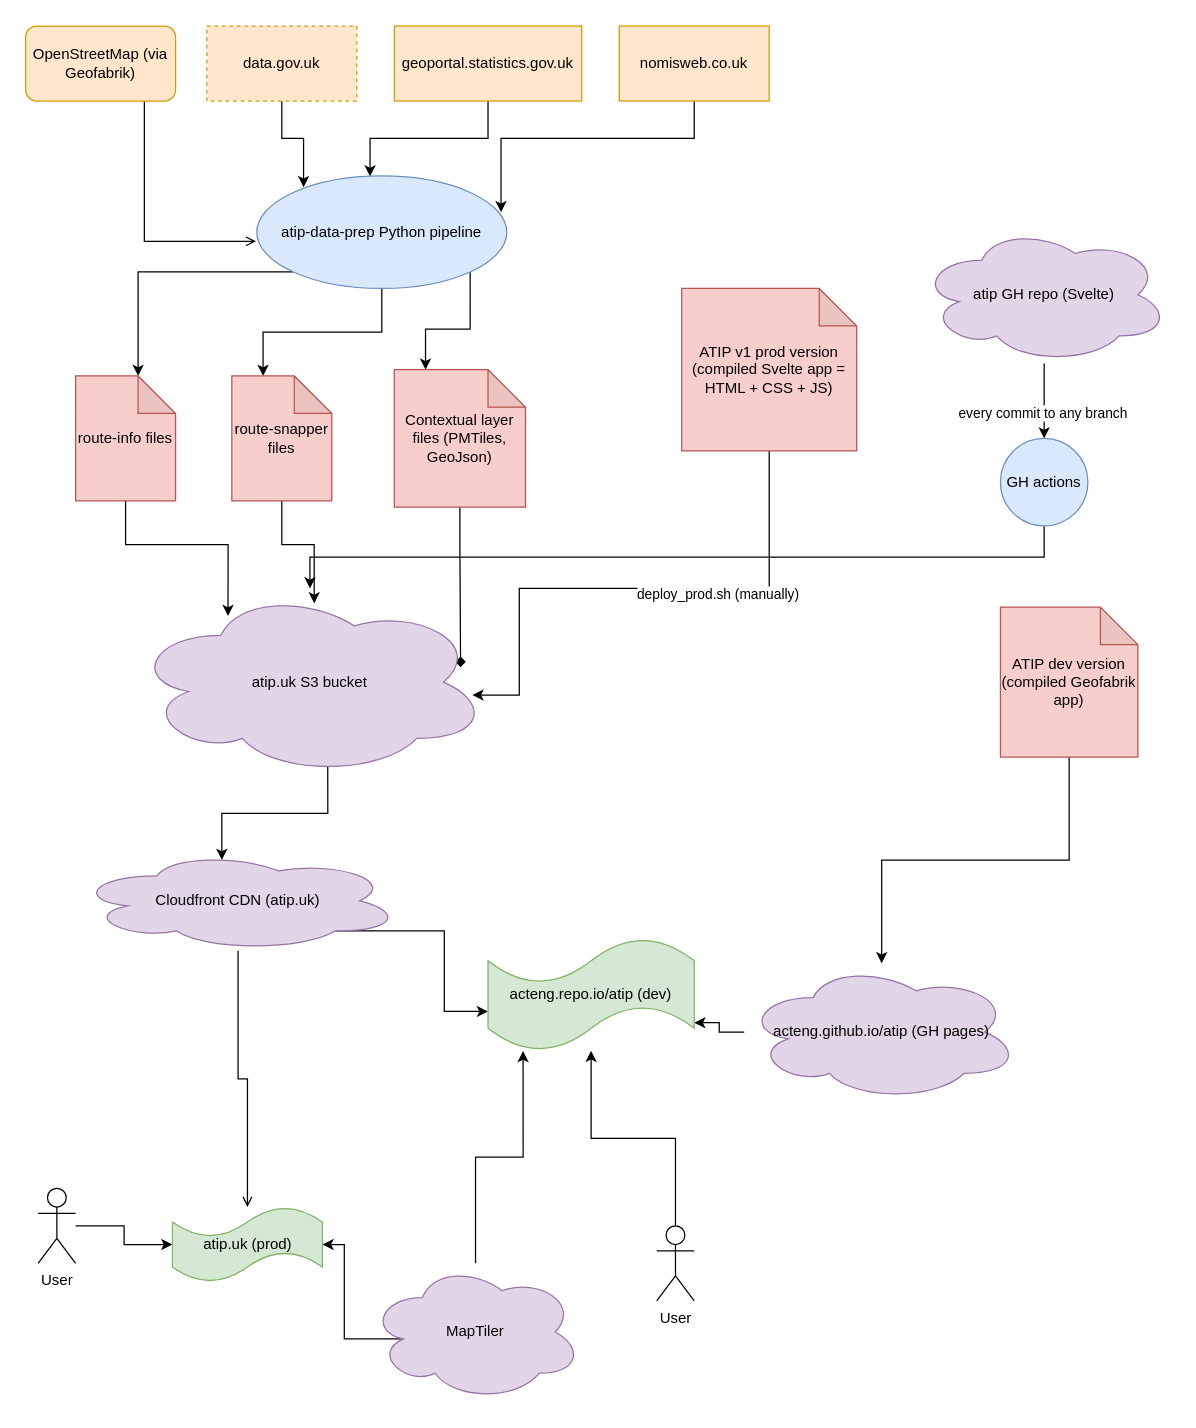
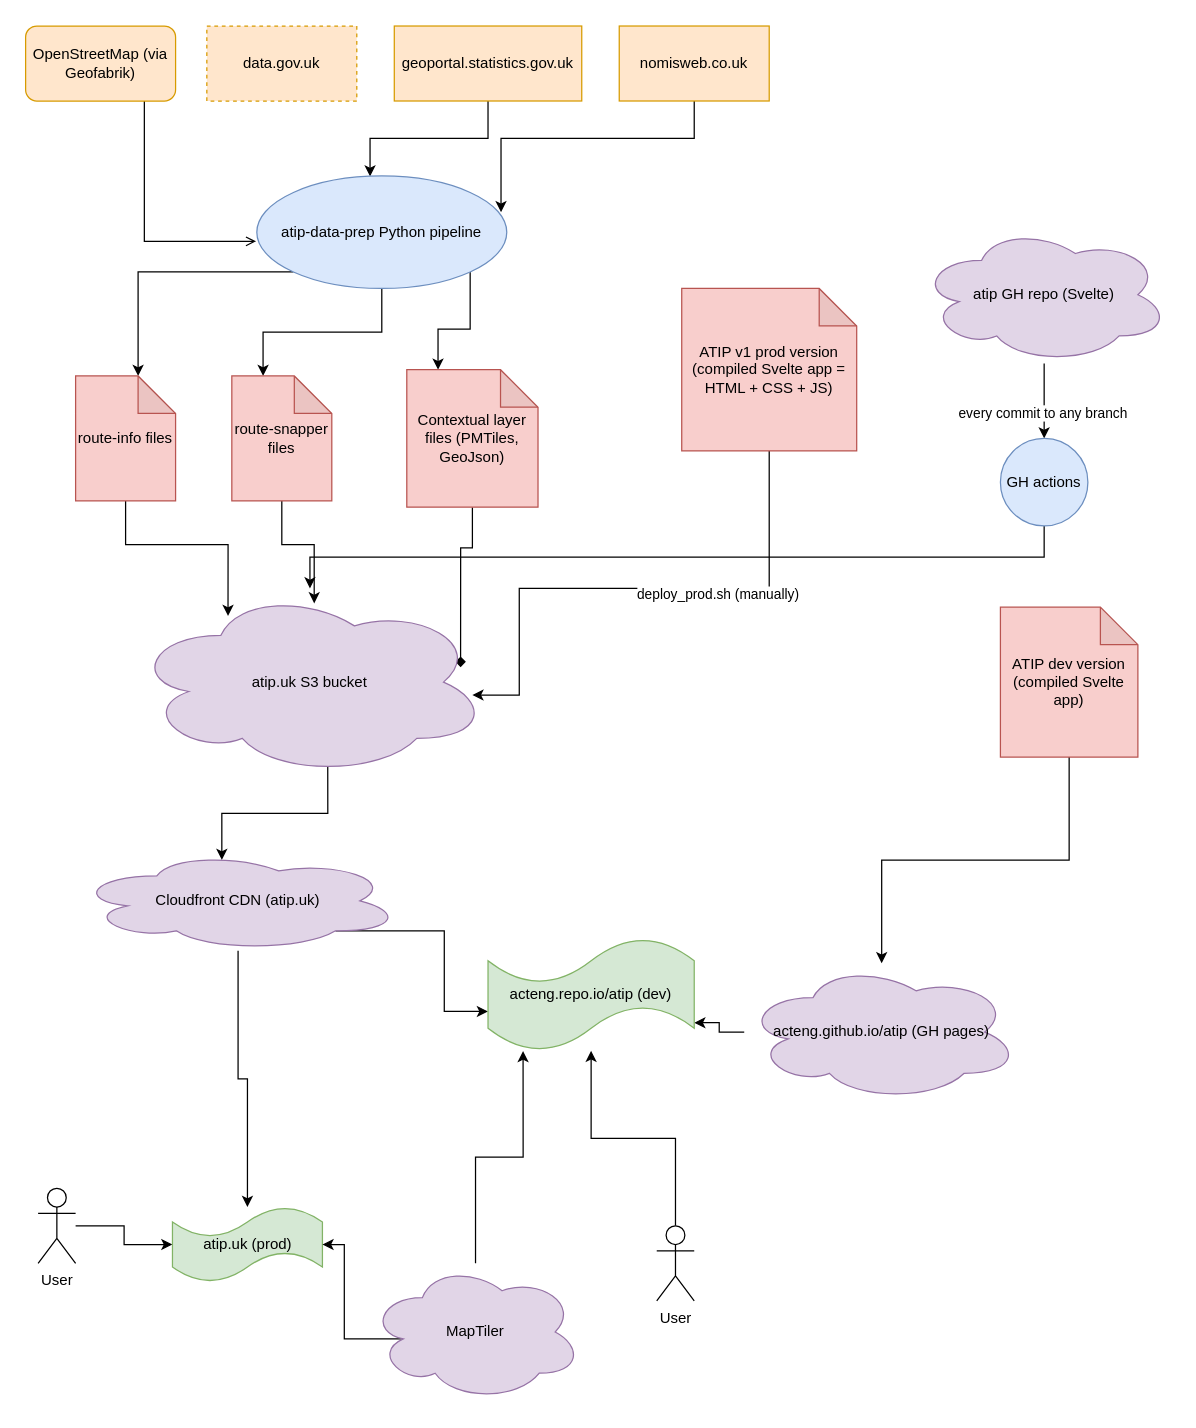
edge "data.gov.uk" -> "atip-data-prep Python pipeline": removed
node "Contextual layer files (PMTiles, GeoJson)": moved (460, 438) -> (473, 438)
node "ATIP dev version (compiled Geofabrik app)": label "ATIP dev version (compiled Geofabrik app)" -> "ATIP dev version (compiled Svelte app)"
edge "Cloudfront CDN (atip.uk)" -> "atip.uk (prod)": arrowhead open -> classic
